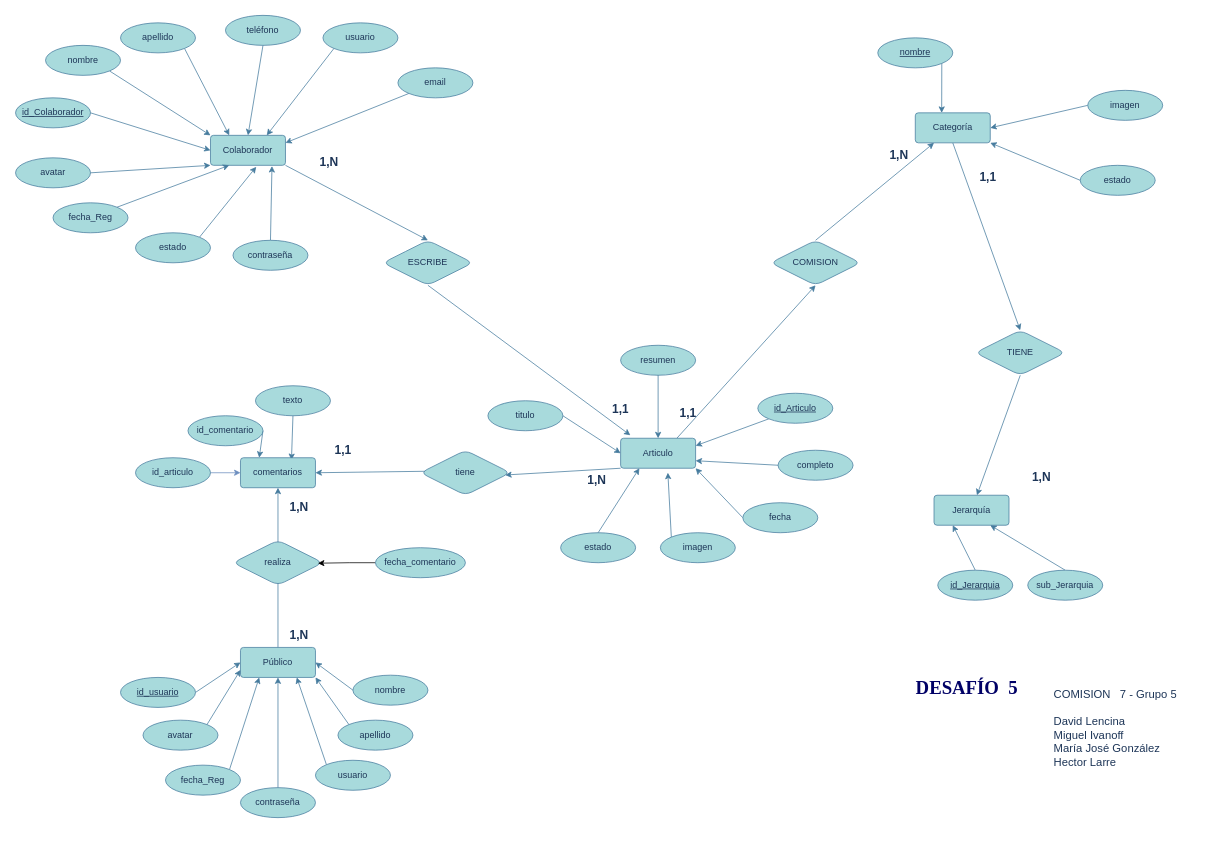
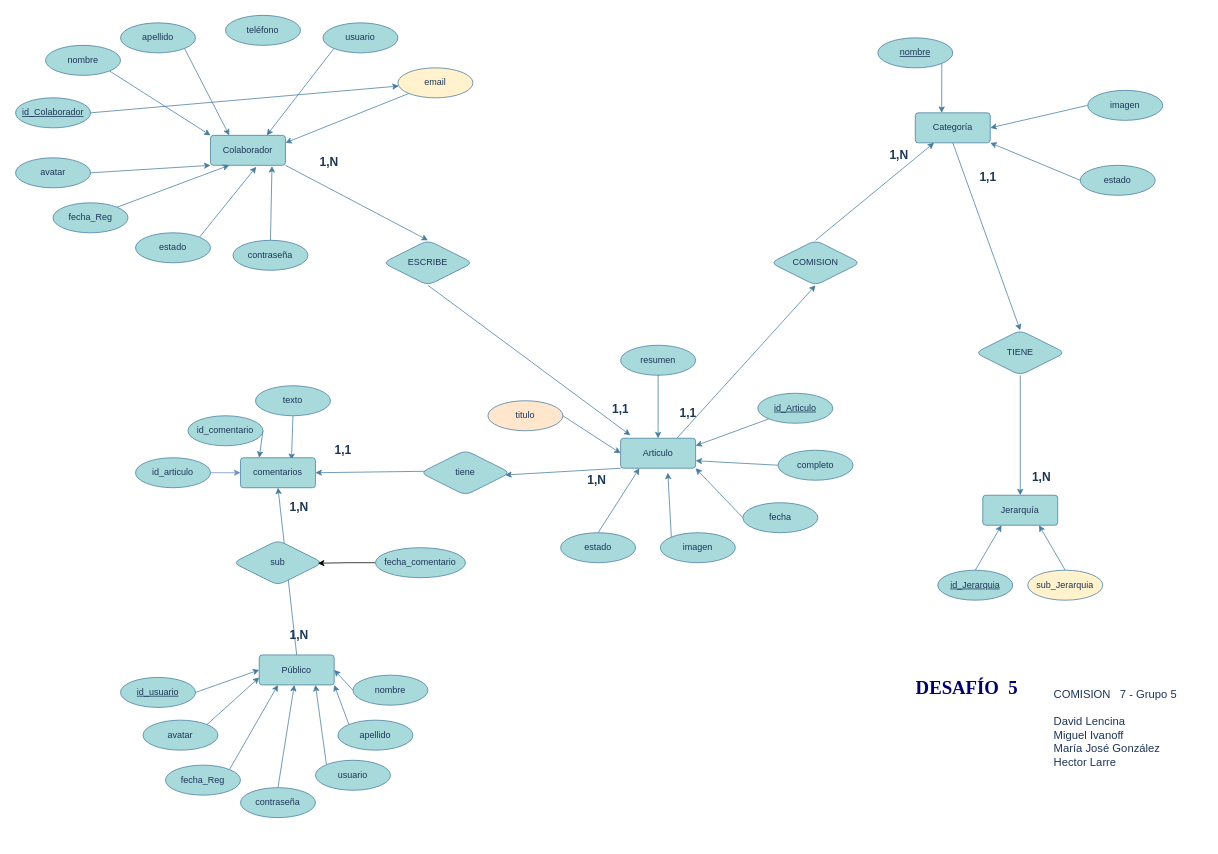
node "email": fillcolor #a8dadc -> #fff2cc
edge "teléfono" -> "Colaborador": removed
edge "id_Colaborador" -> "Colaborador": now "id_Colaborador" -> "email"
node "titulo": fillcolor #a8dadc -> #ffe6cc
node "Jerarquía": moved (972, 510) -> (1020, 510)
node "realiza": label "realiza" -> "sub"
node "sub_Jerarquia": fillcolor #a8dadc -> #fff2cc
node "Público": moved (278, 663) -> (297, 670)
